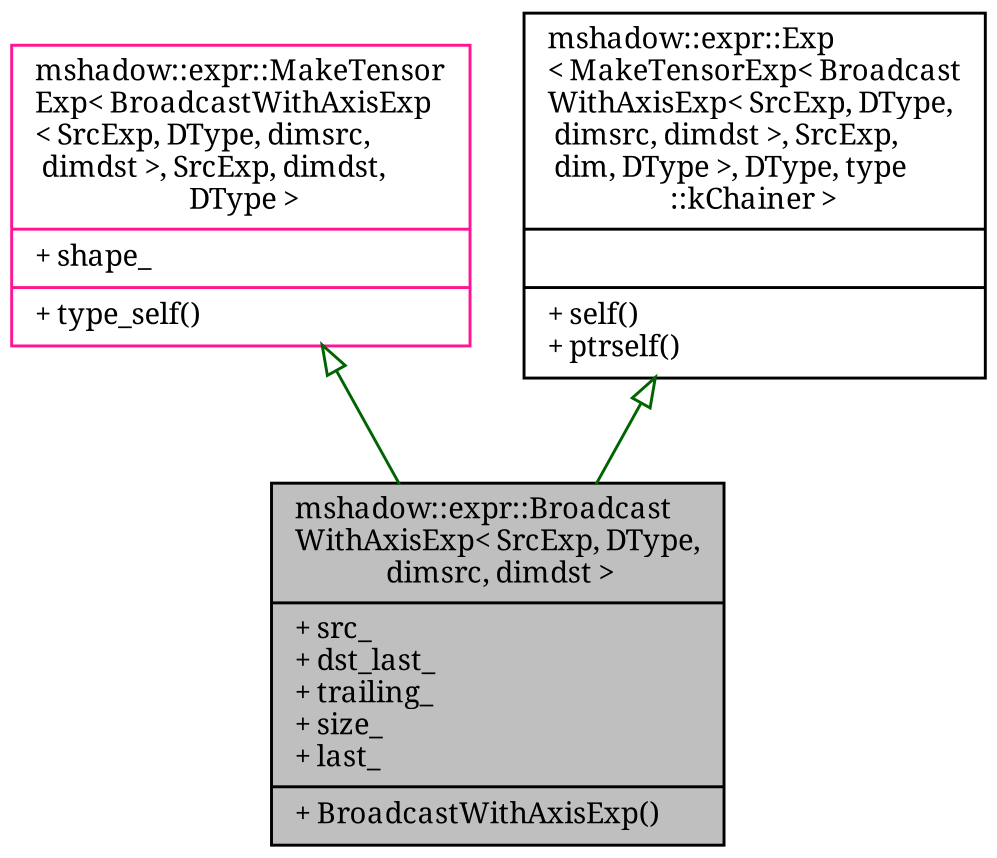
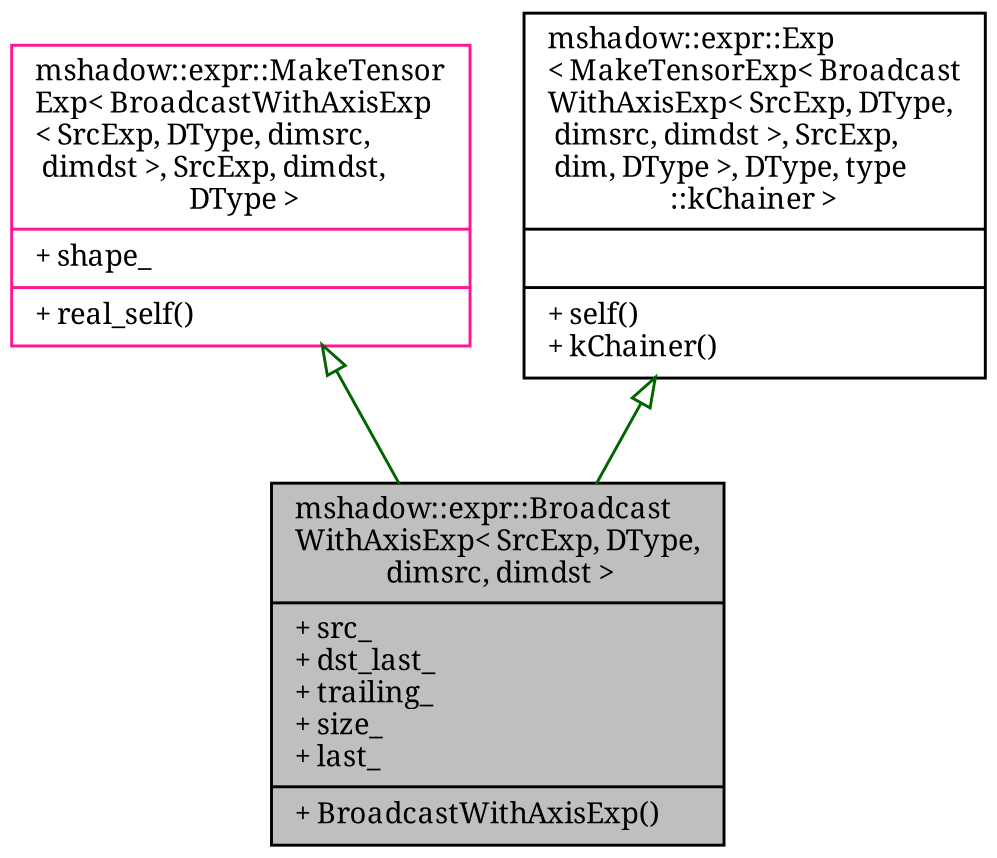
node "mshadow::expr::MakeTensor": text "+ type_self()" -> "+ real_self()"
node "mshadow::expr::Exp": text "+ ptrself()" -> "+ kChainer()"
